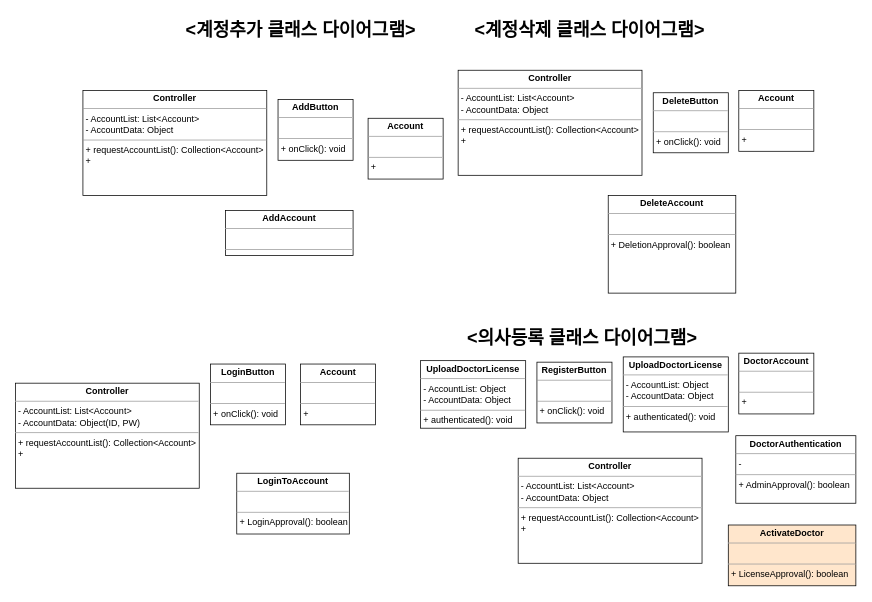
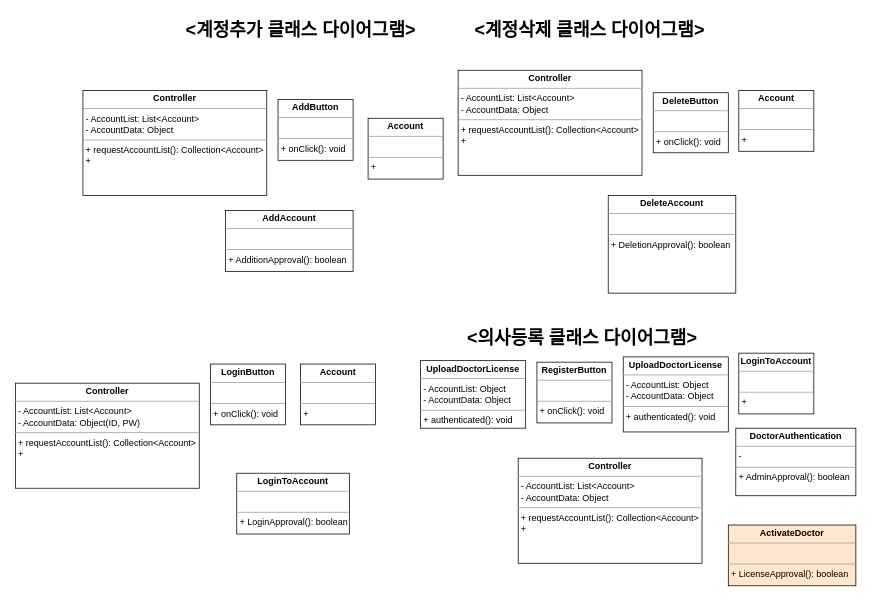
node "AddAccount + AdditionApproval(): boolean": size 128x45 -> 128x61
node "DoctorAccount +": label "DoctorAccount +" -> "LoginToAccount +"
node "DoctorAuthentication - + AdminApproval(): boolean": moved (795, 469) -> (795, 462)
